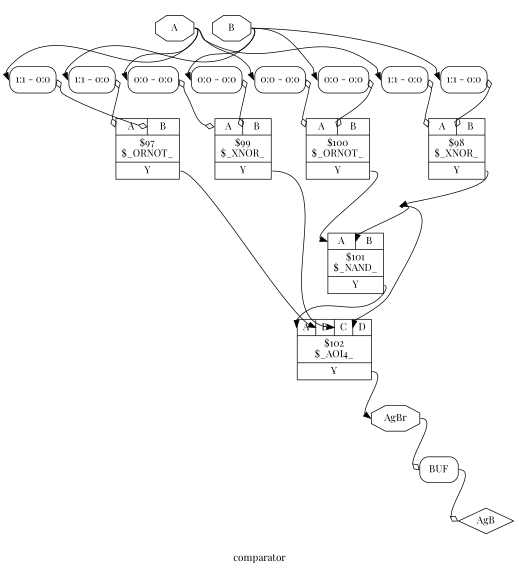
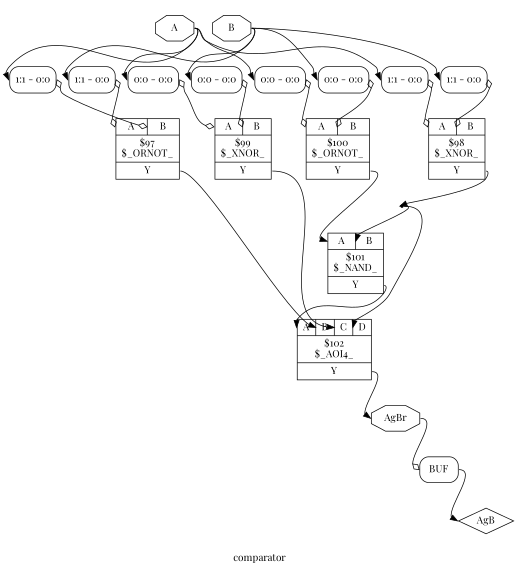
edge "BUF" -> "AgB": arrowhead odiamond -> normal
